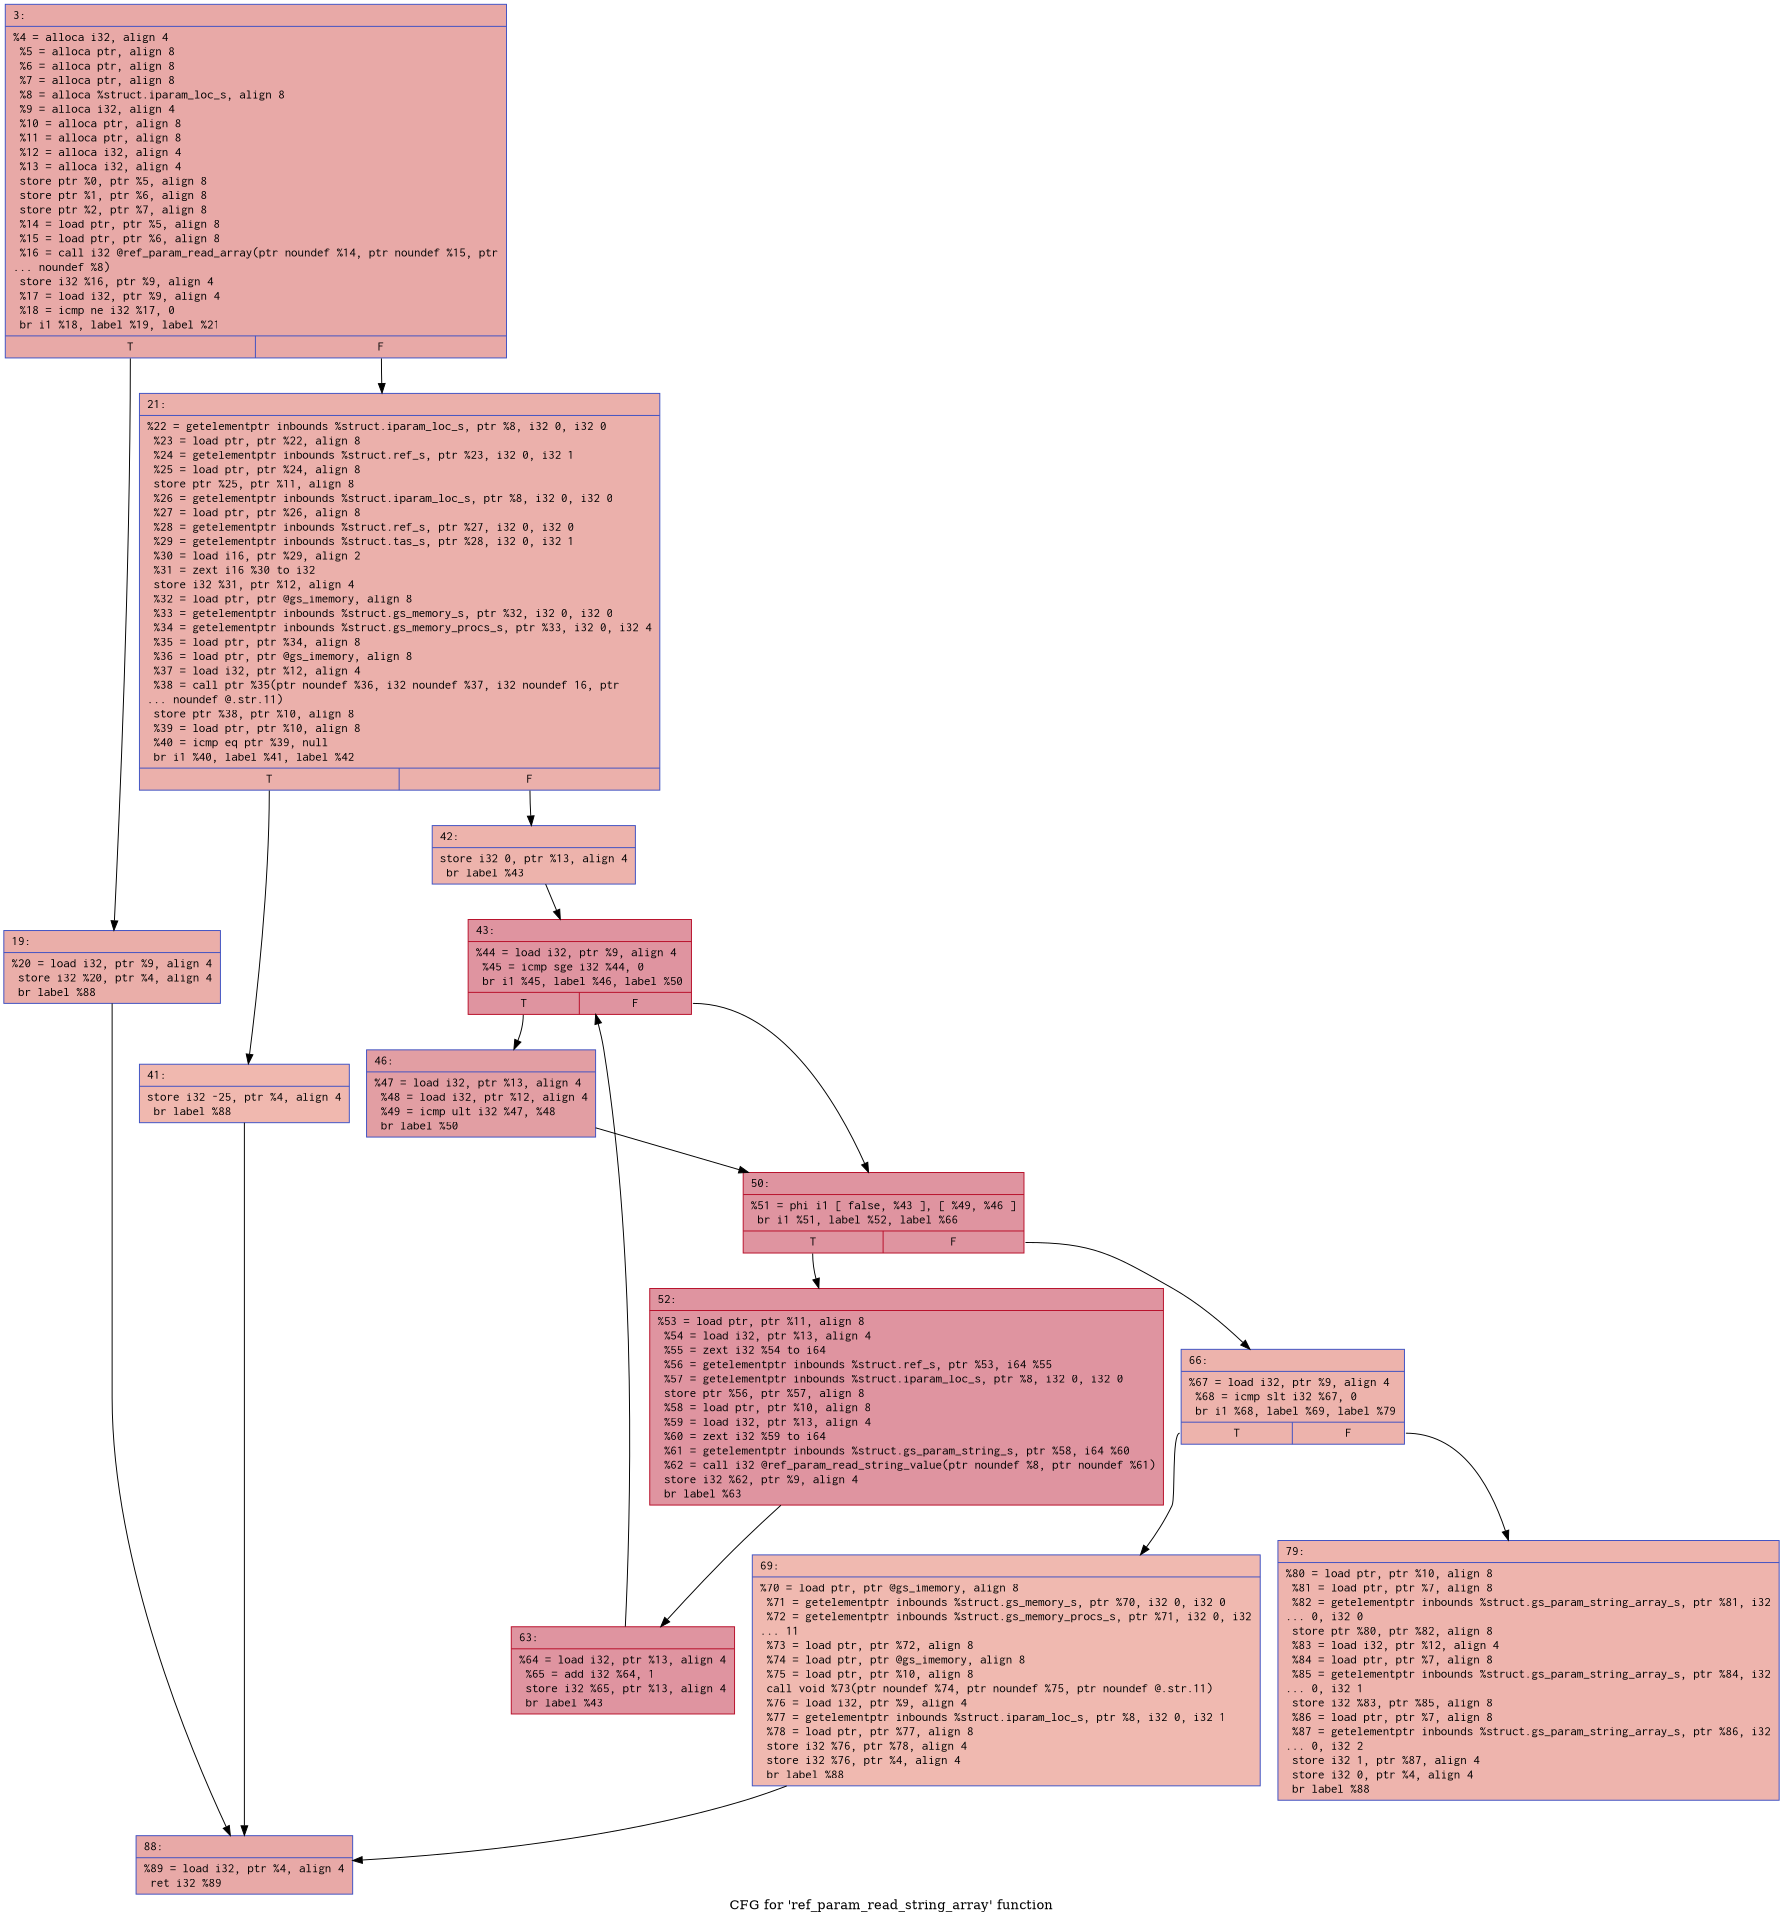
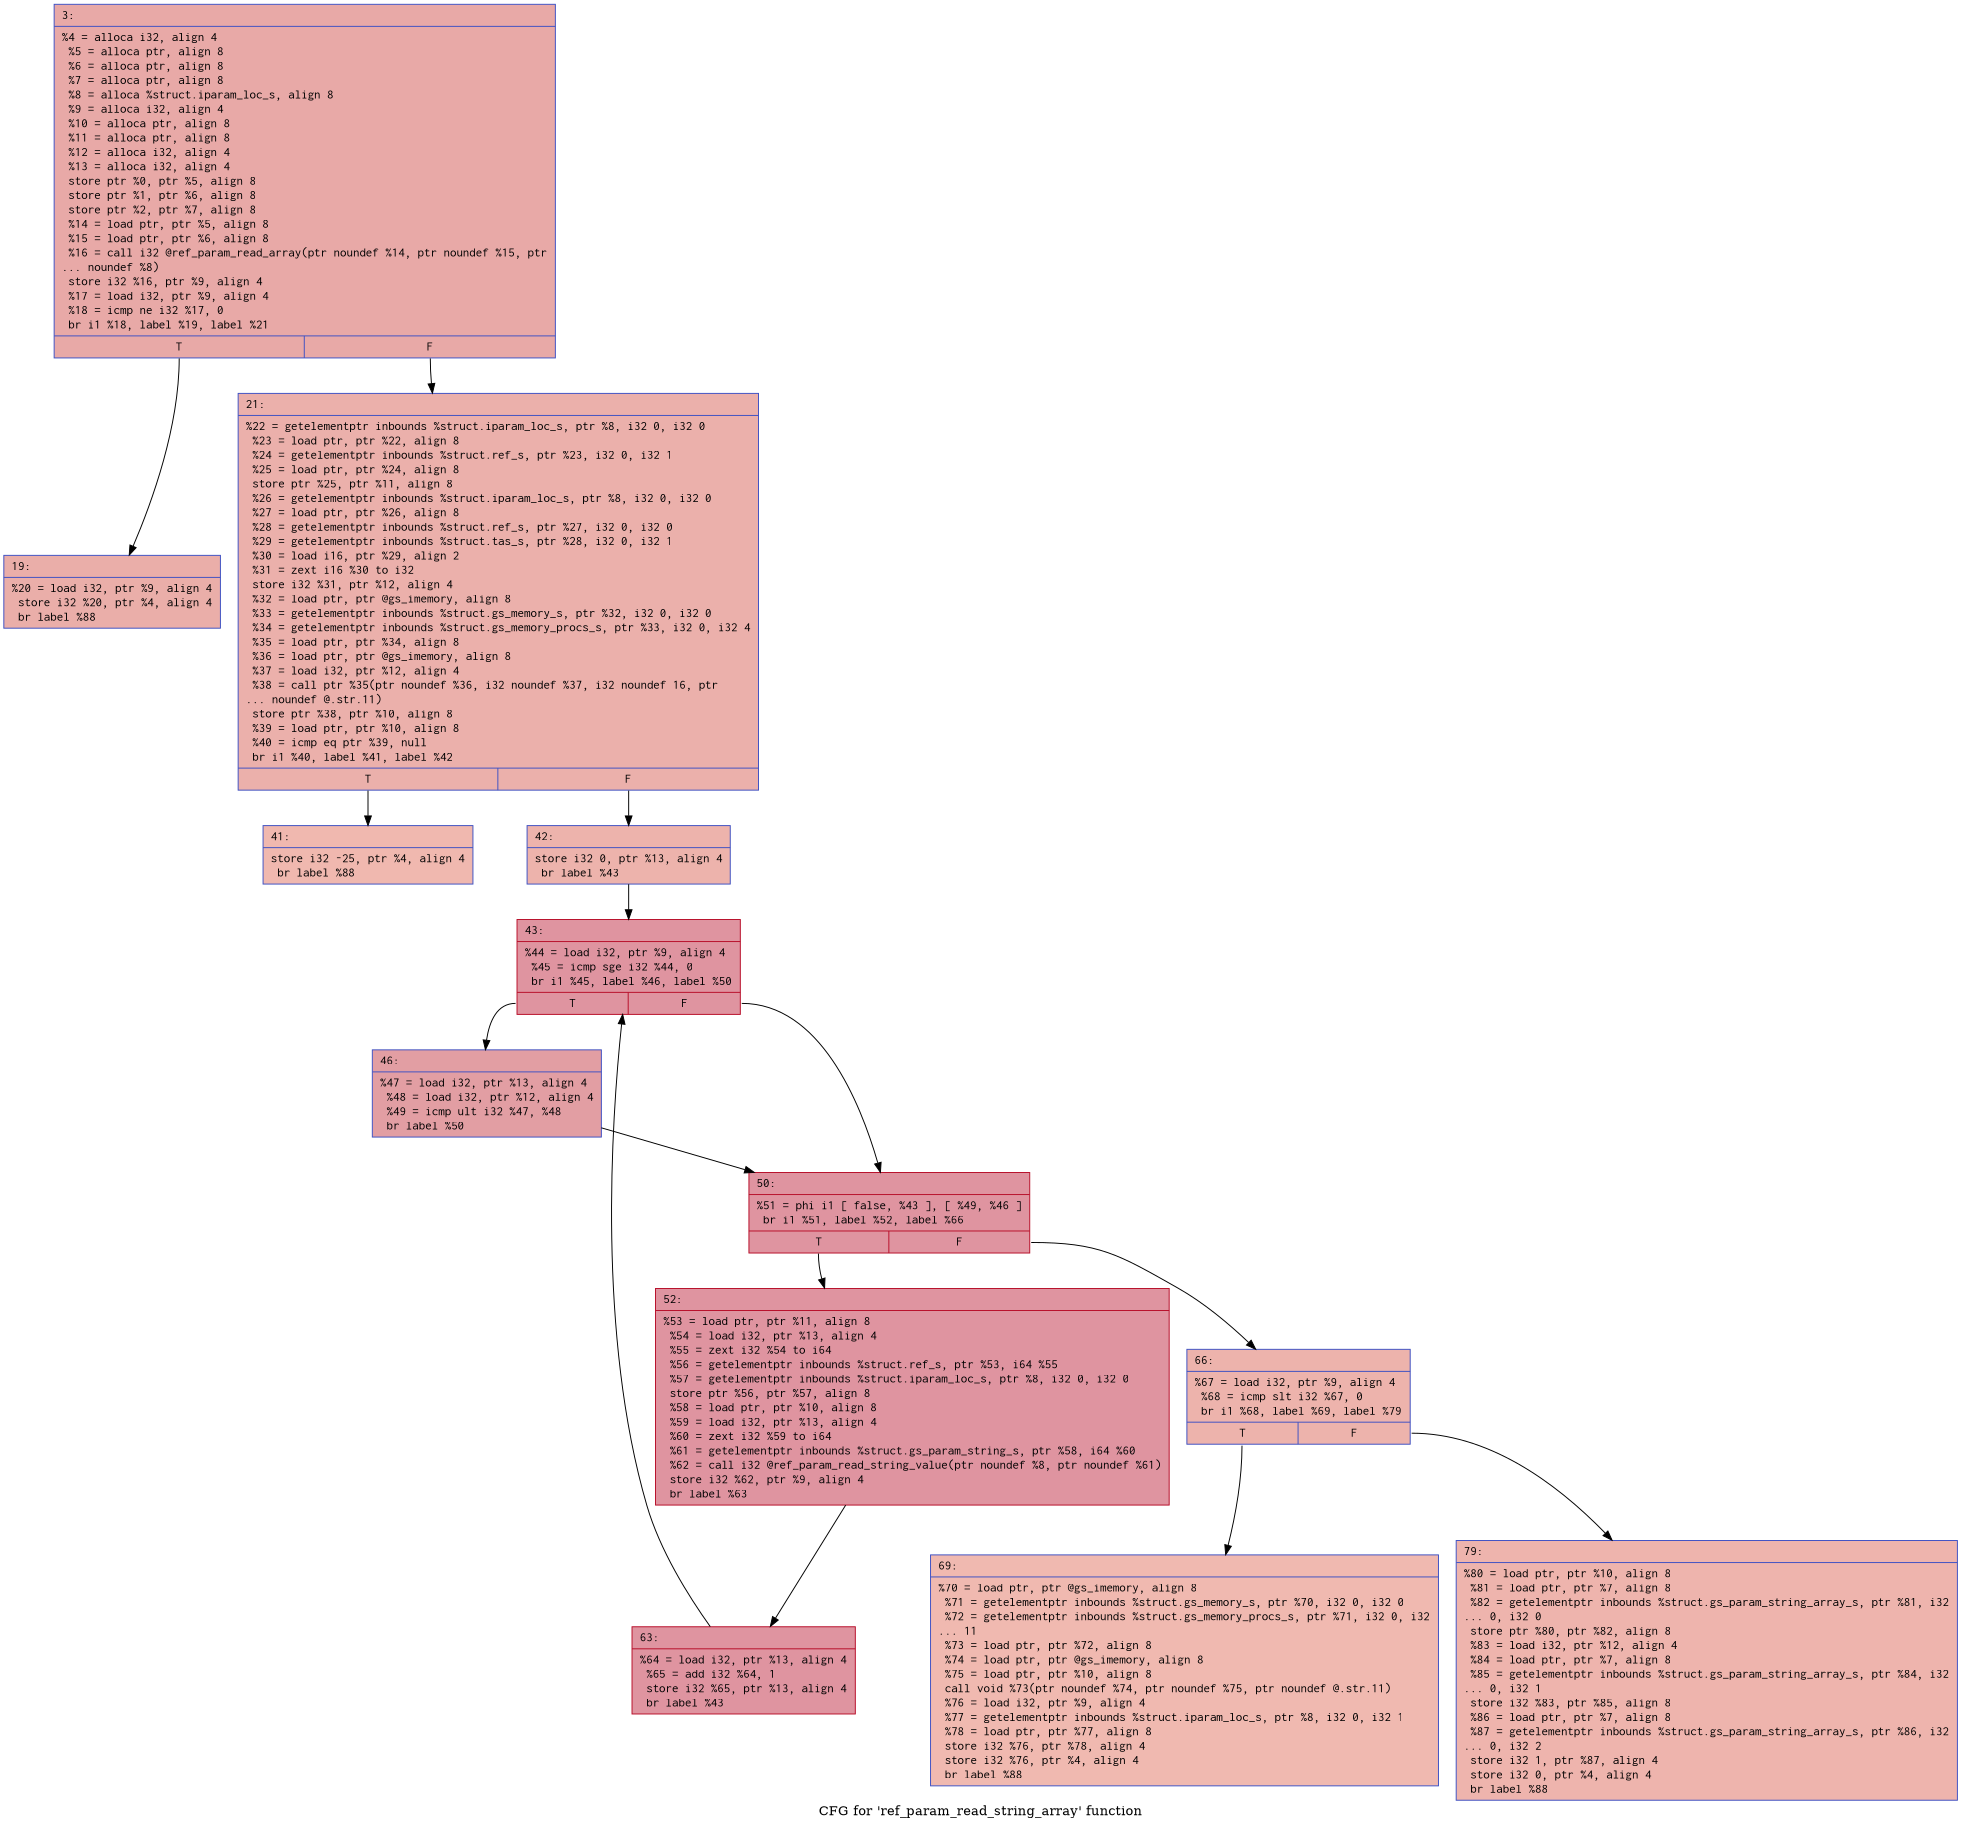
node "88:": removed
